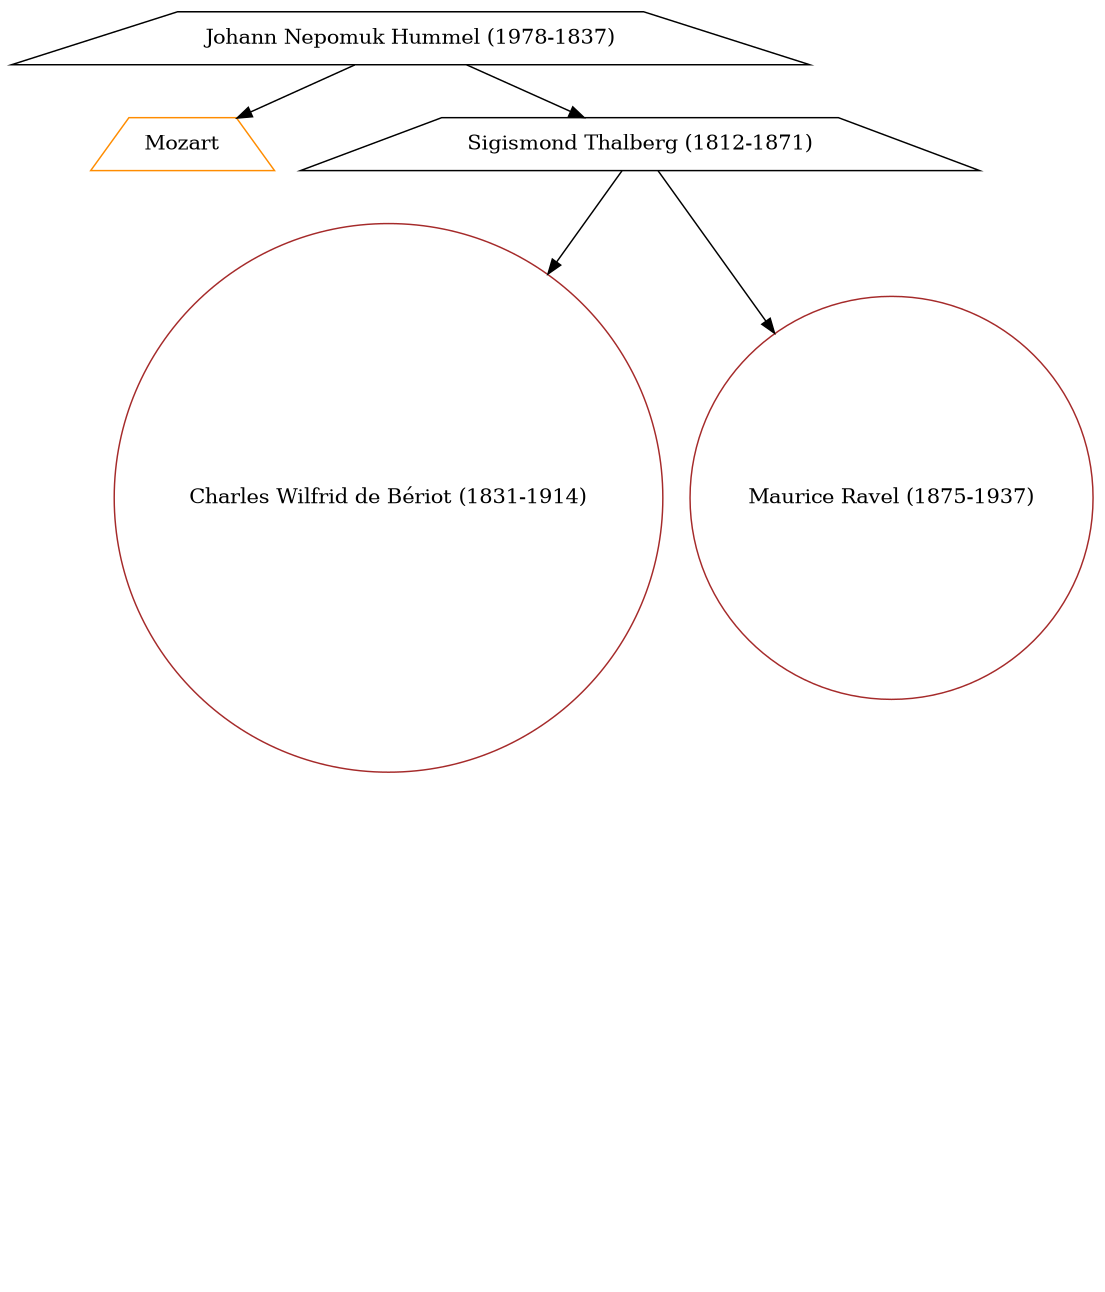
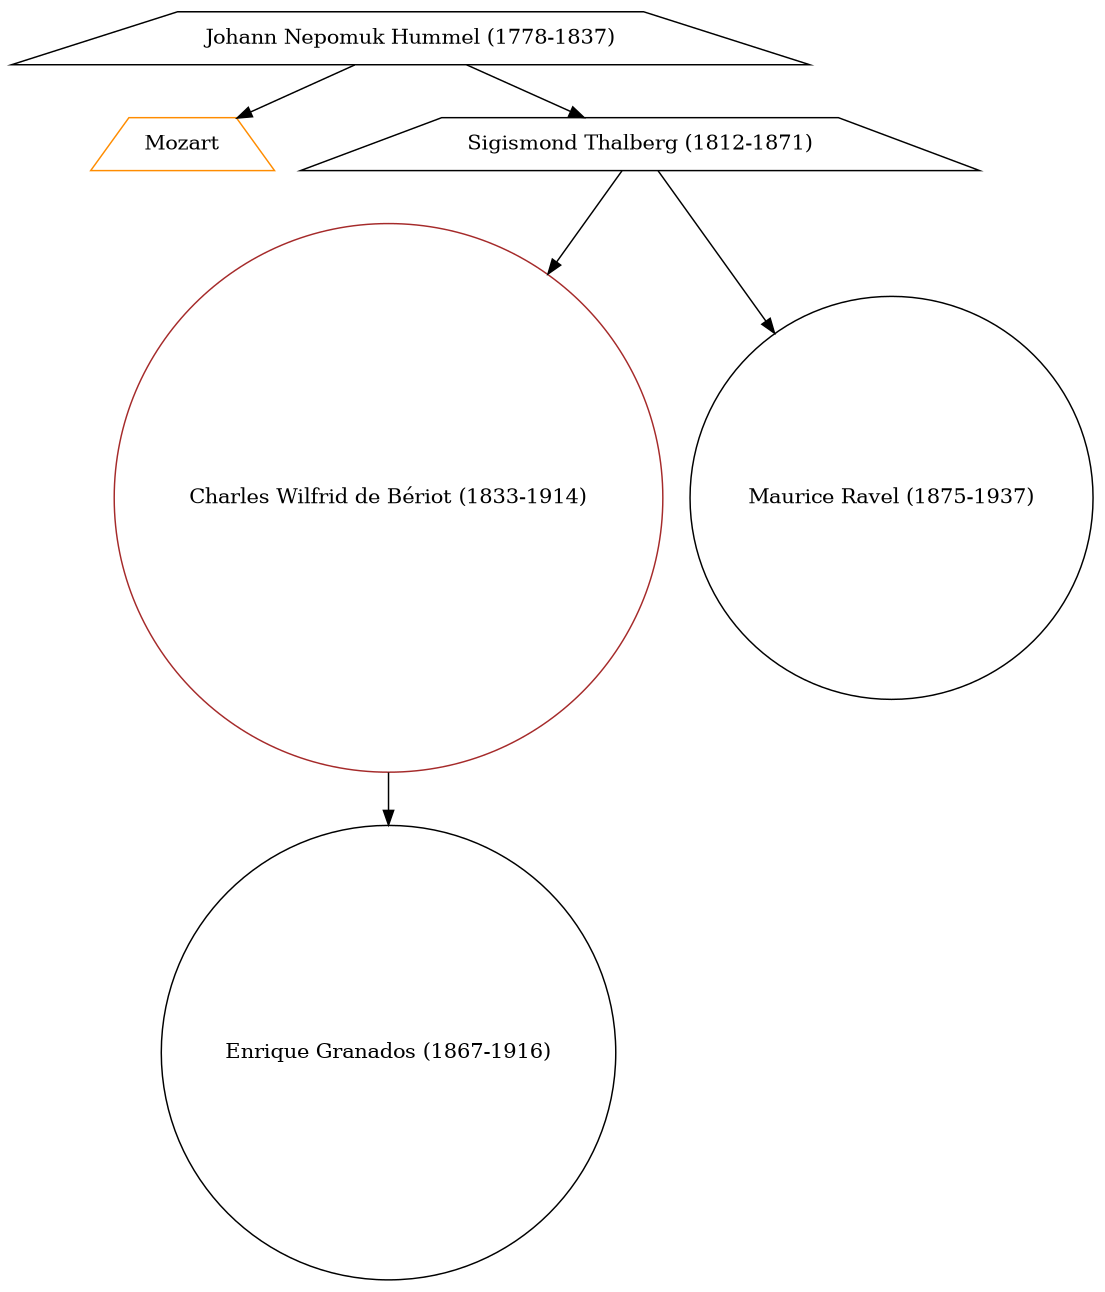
node "Johann Nepomuk Hummel (1978-1837)": label "Johann Nepomuk Hummel (1978-1837)" -> "Johann Nepomuk Hummel (1778-1837)"
node "Charles Wilfrid de Bériot (1831-1914)": label "Charles Wilfrid de Bériot (1831-1914)" -> "Charles Wilfrid de Bériot (1833-1914)"
node "Maurice Ravel (1875-1937)": color brown -> black
node "Enrique Granados (1867-1916)": added
